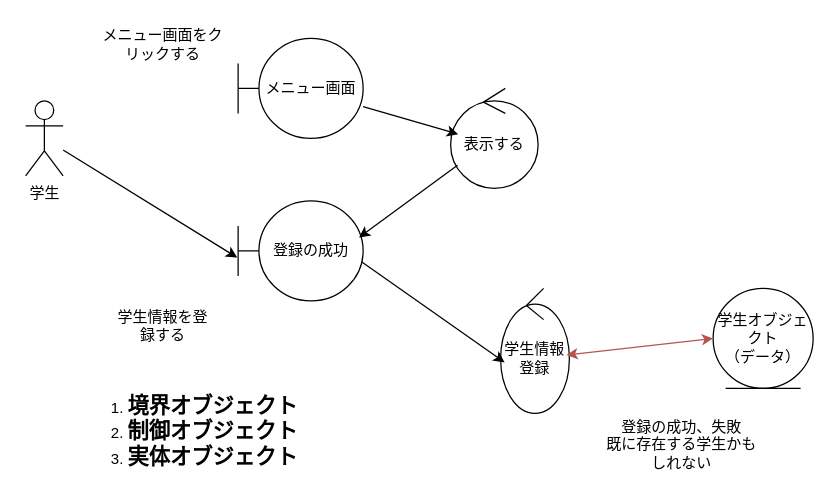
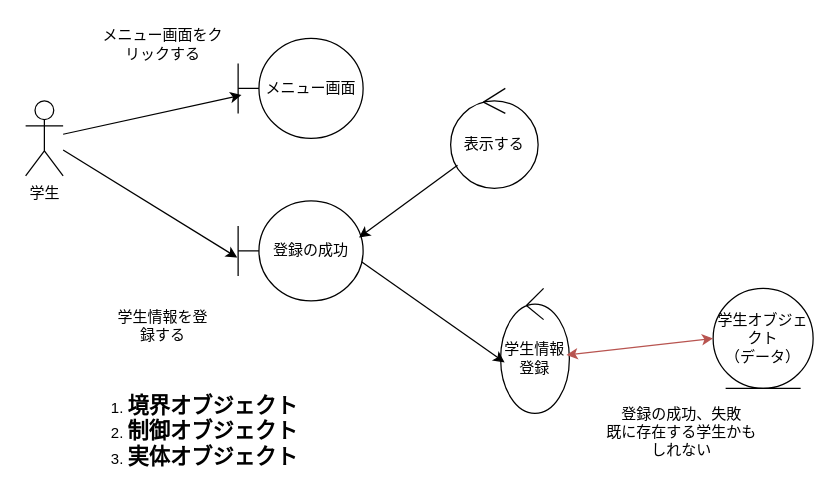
edge "学生" -> "メニュー画面": added
edge "メニュー画面" -> "表示する": removed
node "登録の成功、失敗 既に存在する学生かもしれない": moved (682, 444) -> (682, 432)
